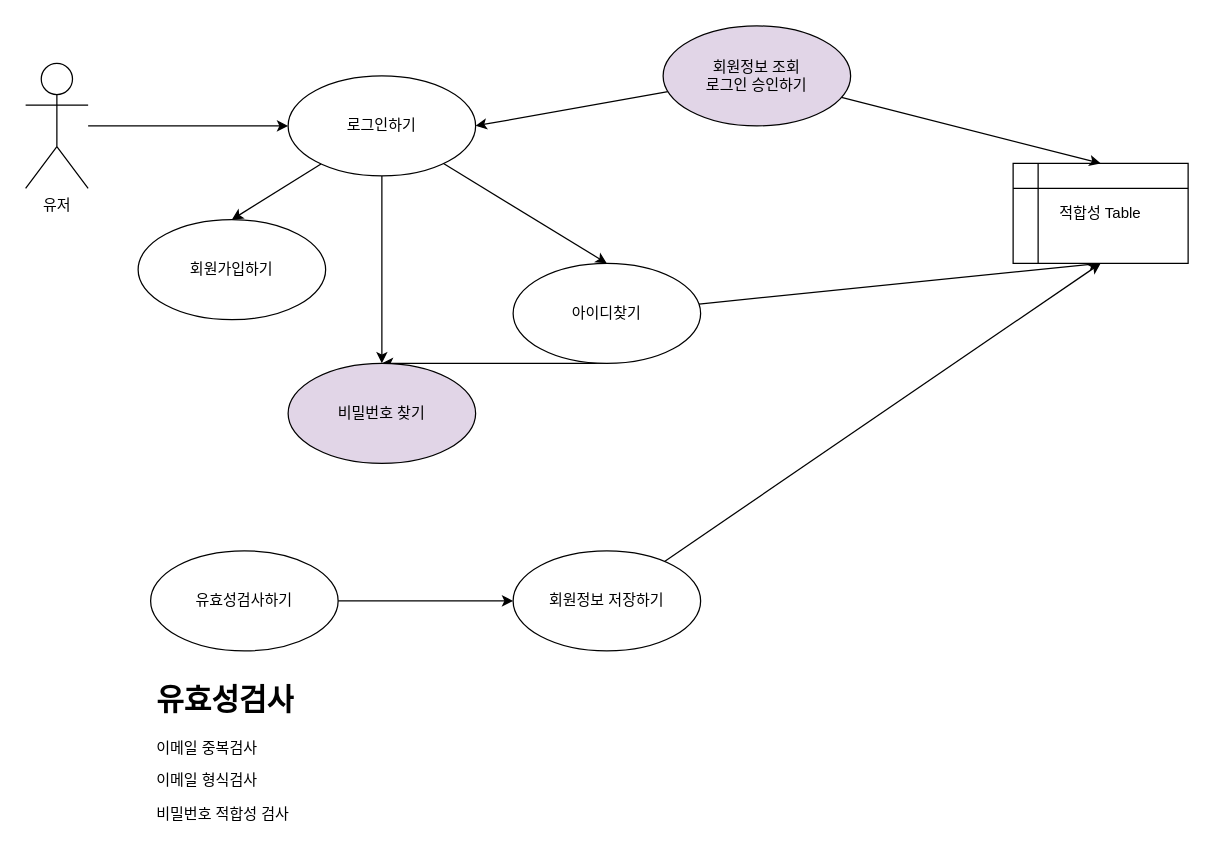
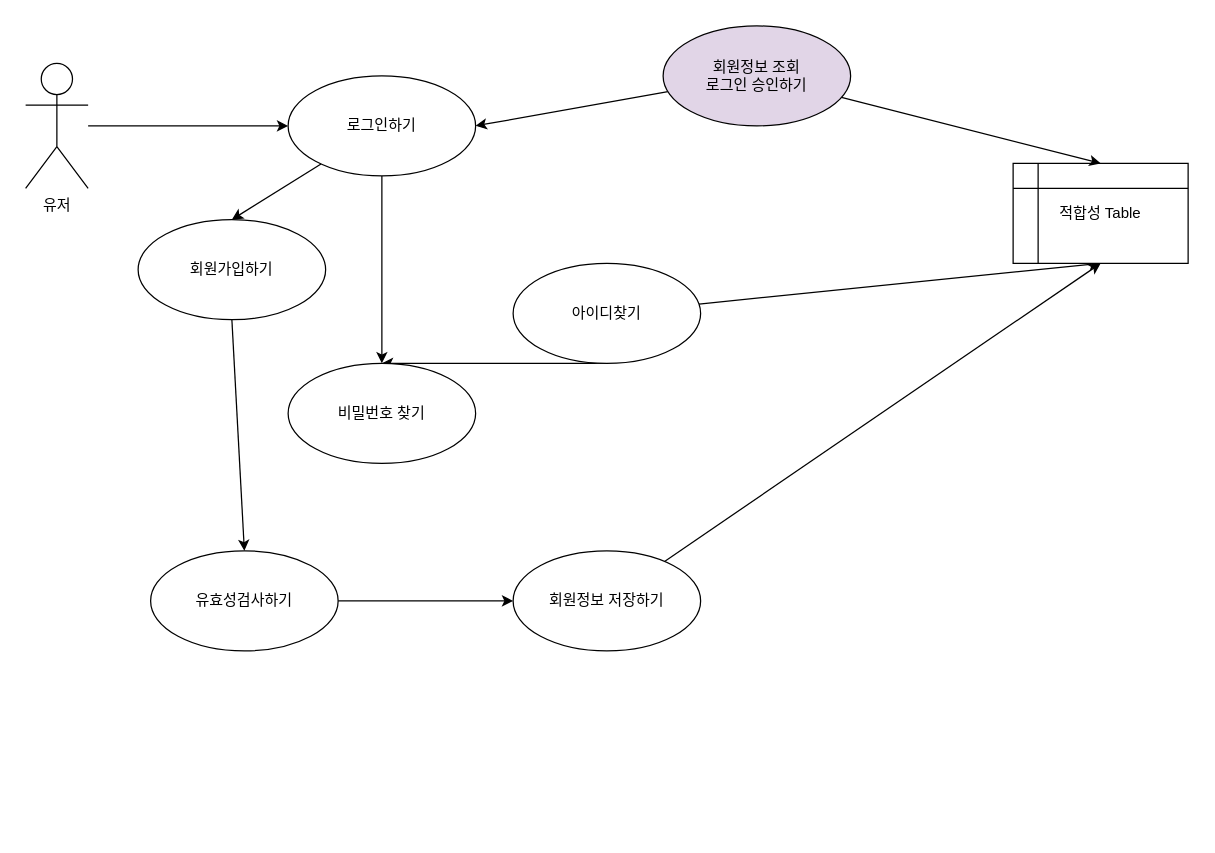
edge "로그인하기" -> "아이디찾기": removed
node "비밀번호 찾기": fillcolor #e1d5e7 -> #ffffff
edge "회원가입하기" -> "유효성검사하기": added
node "유효성검사이메일 중복검사 이메일 형식검사 비밀번호 적합성 검사": removed
